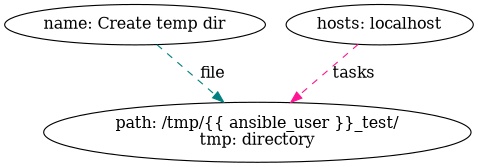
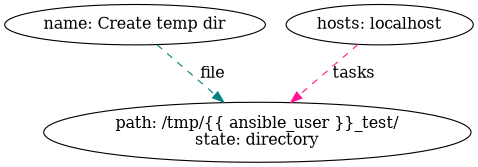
node "path: /tmp/{{ ansible_user }}_test/ tmp: directory": label "path: /tmp/{{ ansible_user }}_test/ tmp: directory" -> "path: /tmp/{{ ansible_user }}_test/ state: directory"
